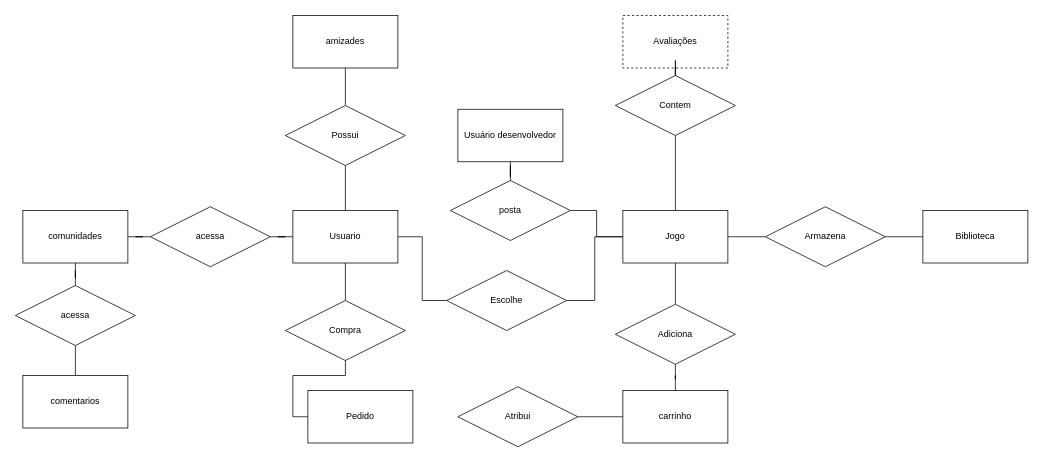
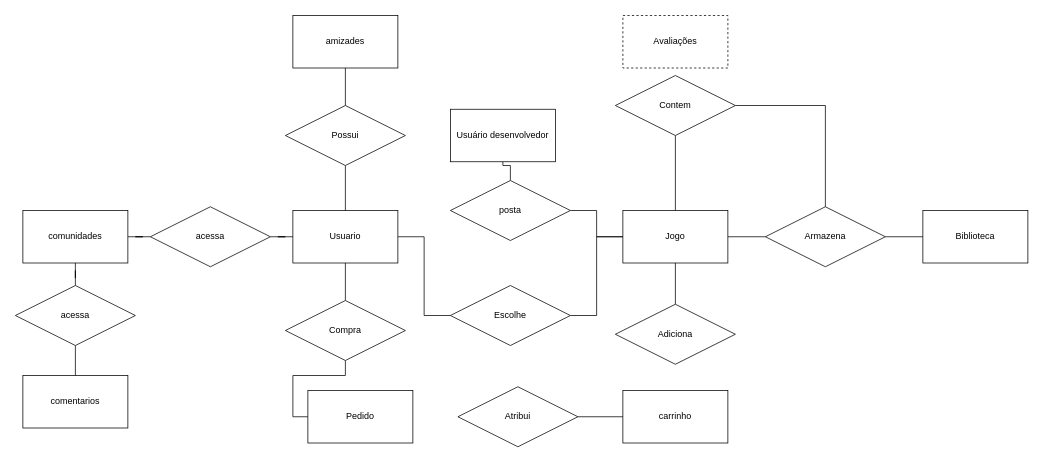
edge "Avaliações" -- "Contem": now "Armazena" -- "Contem"
node "Usuário desenvolvedor": moved (510, 135) -> (503, 135)
node "Escolhe": moved (507, 300) -> (510, 315)
edge "Adiciona" -- "carrinho": removed
